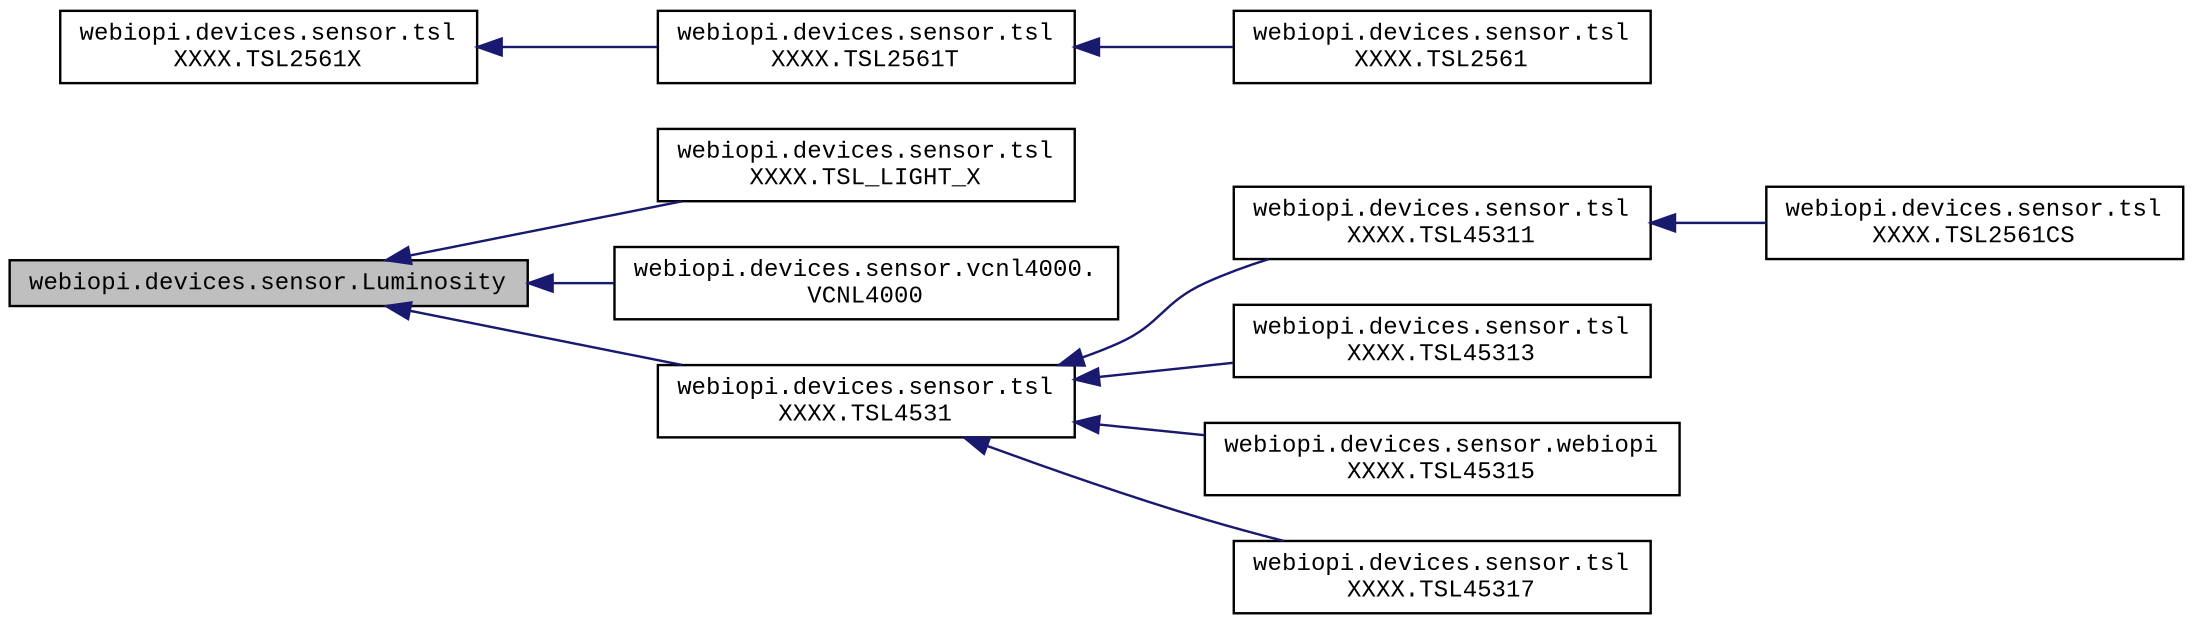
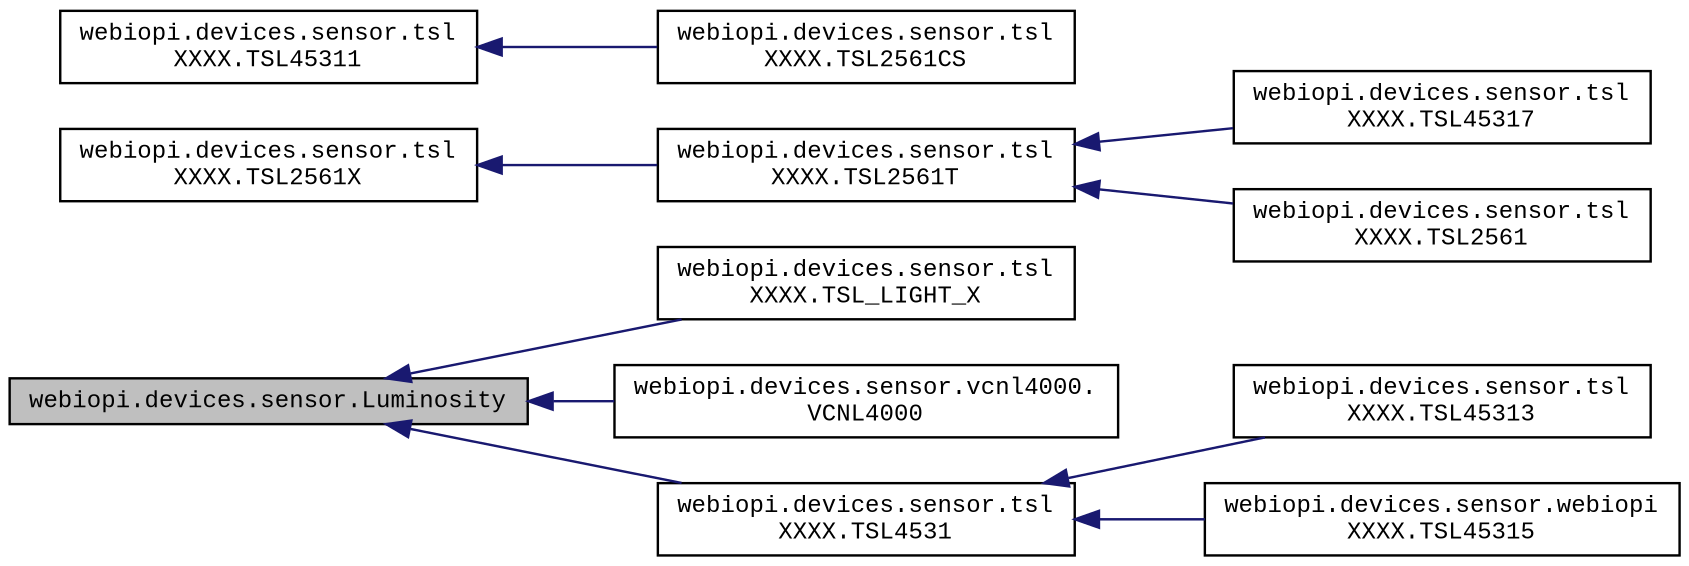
edge "webiopi.devices.sensor.tsl XXXX.TSL45311" -> "webiopi.devices.sensor.tsl XXXX.TSL4531": removed
edge "webiopi.devices.sensor.tsl XXXX.TSL45317" -> "webiopi.devices.sensor.tsl XXXX.TSL4531": now "webiopi.devices.sensor.tsl XXXX.TSL45317" -> "webiopi.devices.sensor.tsl XXXX.TSL2561T"
